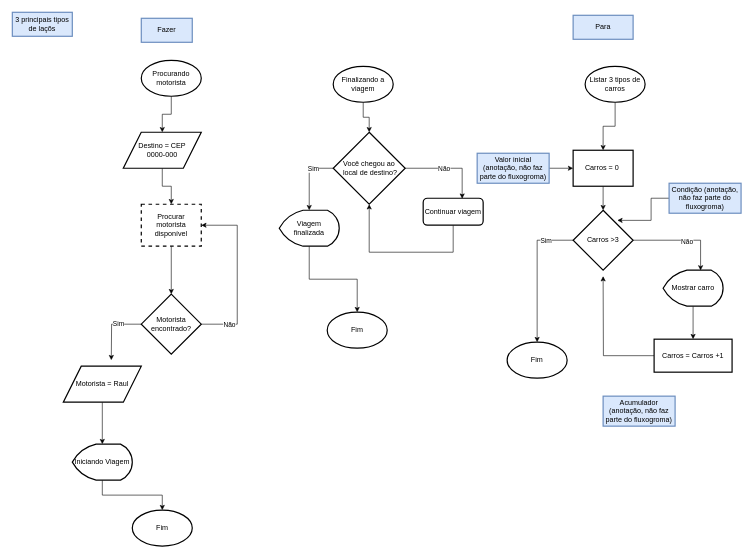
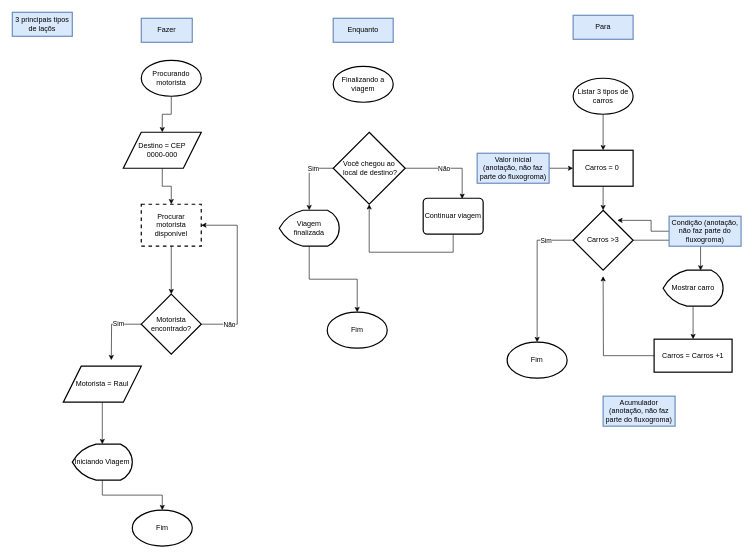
node "Enquanto": added
node "Listar 3 tipos de carros": moved (615, 84) -> (603, 96)
edge "Finalizando a viagem" -> "Você chegou ao local de destino?": removed
node "Condição (anotação, não faz parte do fluxogroma)": moved (705, 198) -> (705, 231)
node "Continuar viagem": size 60x27 -> 60x36
